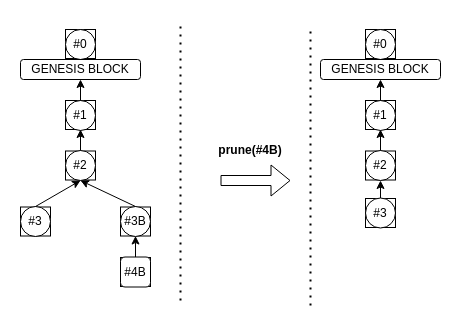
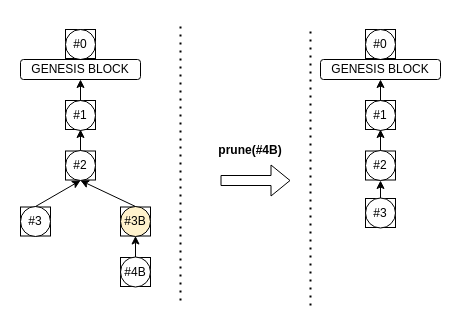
node "#3B": fillcolor #ffffff -> #fff2cc
node "#4B": shape rounded rectangle -> ellipse
